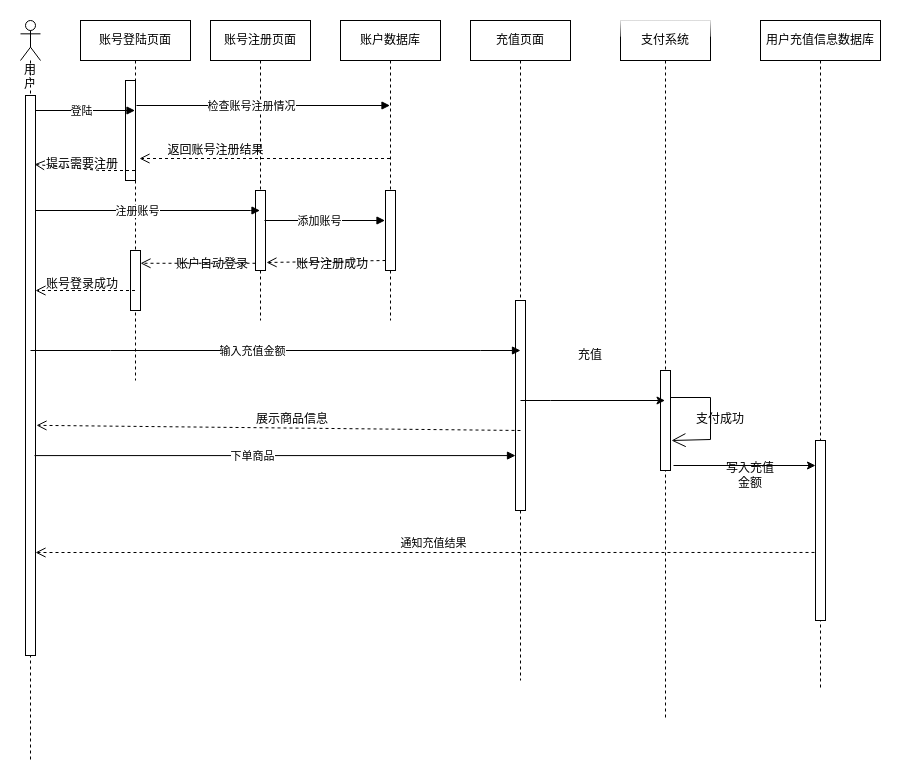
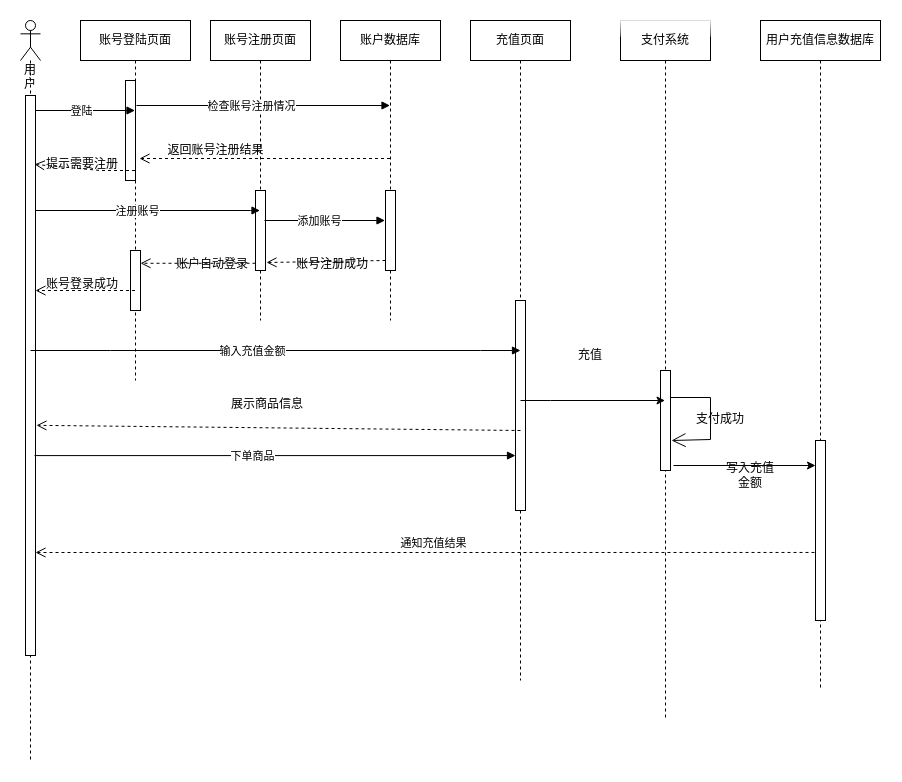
node "展示商品信息": moved (301, 419) -> (276, 404)
